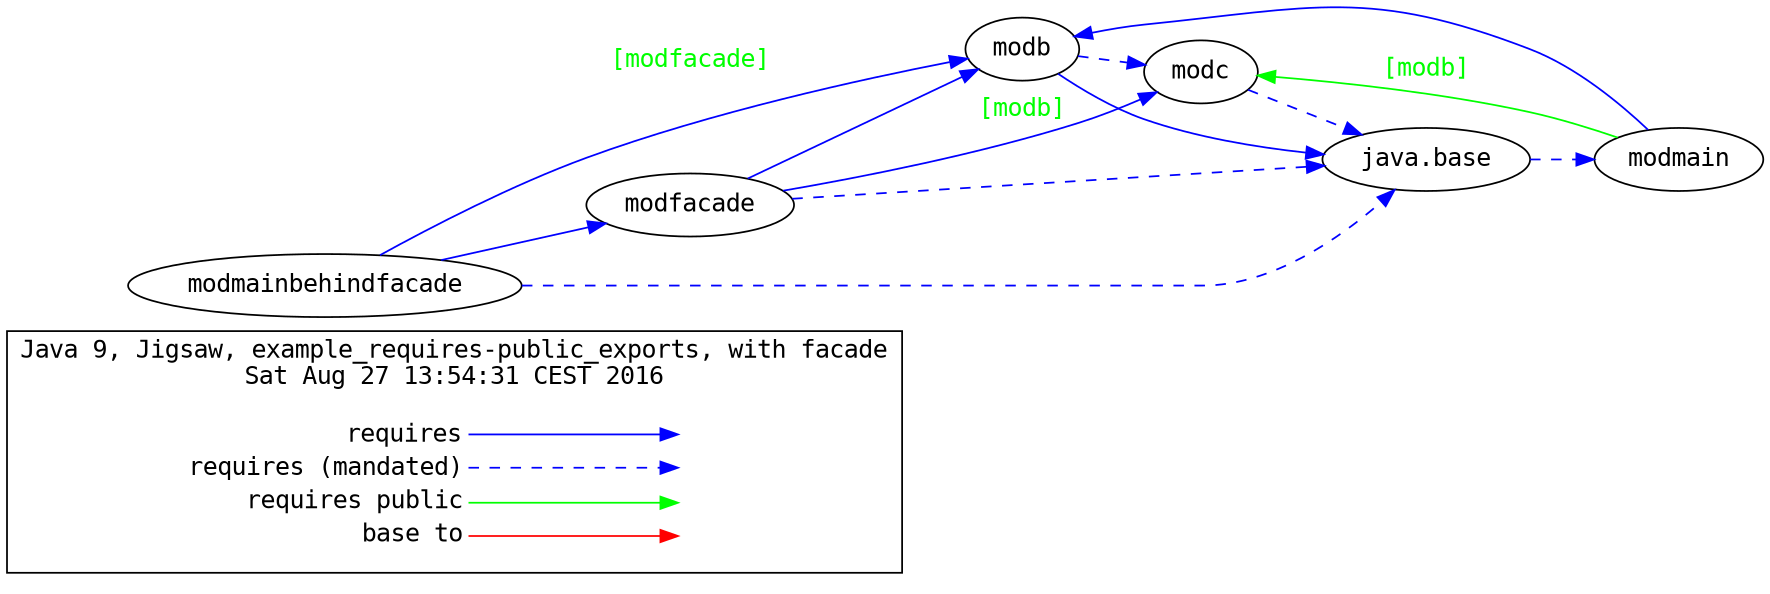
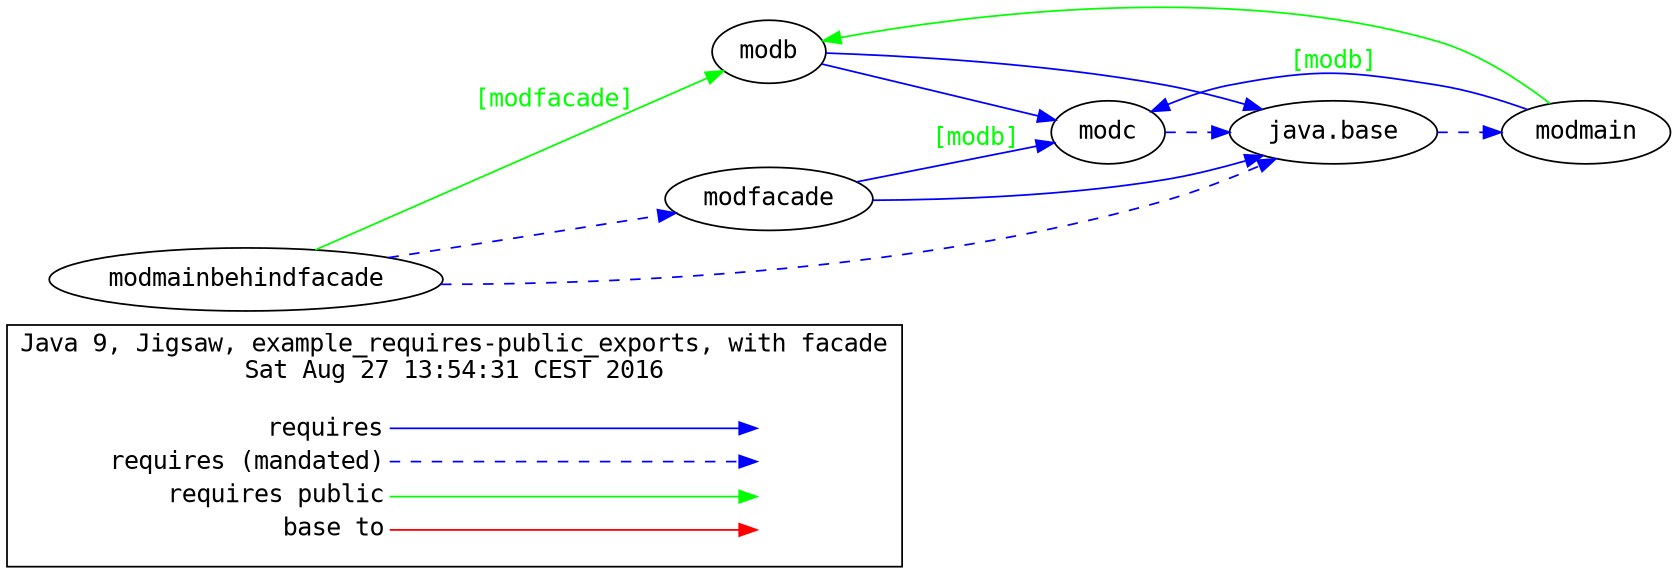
edge "modmain" -> "modb": color #0000ff -> #00ff00
edge "modb" -> "modc": style dashed -> solid
edge "modmain" -> "modc": color #00ff00 -> BLUE
edge "modfacade" -> "modb": removed
edge "modmainbehindfacade" -> "modb": color #0000ff -> #00ff00
edge "modfacade" -> "java.base": style dashed -> solid
edge "modmainbehindfacade" -> "modfacade": style solid -> dashed
